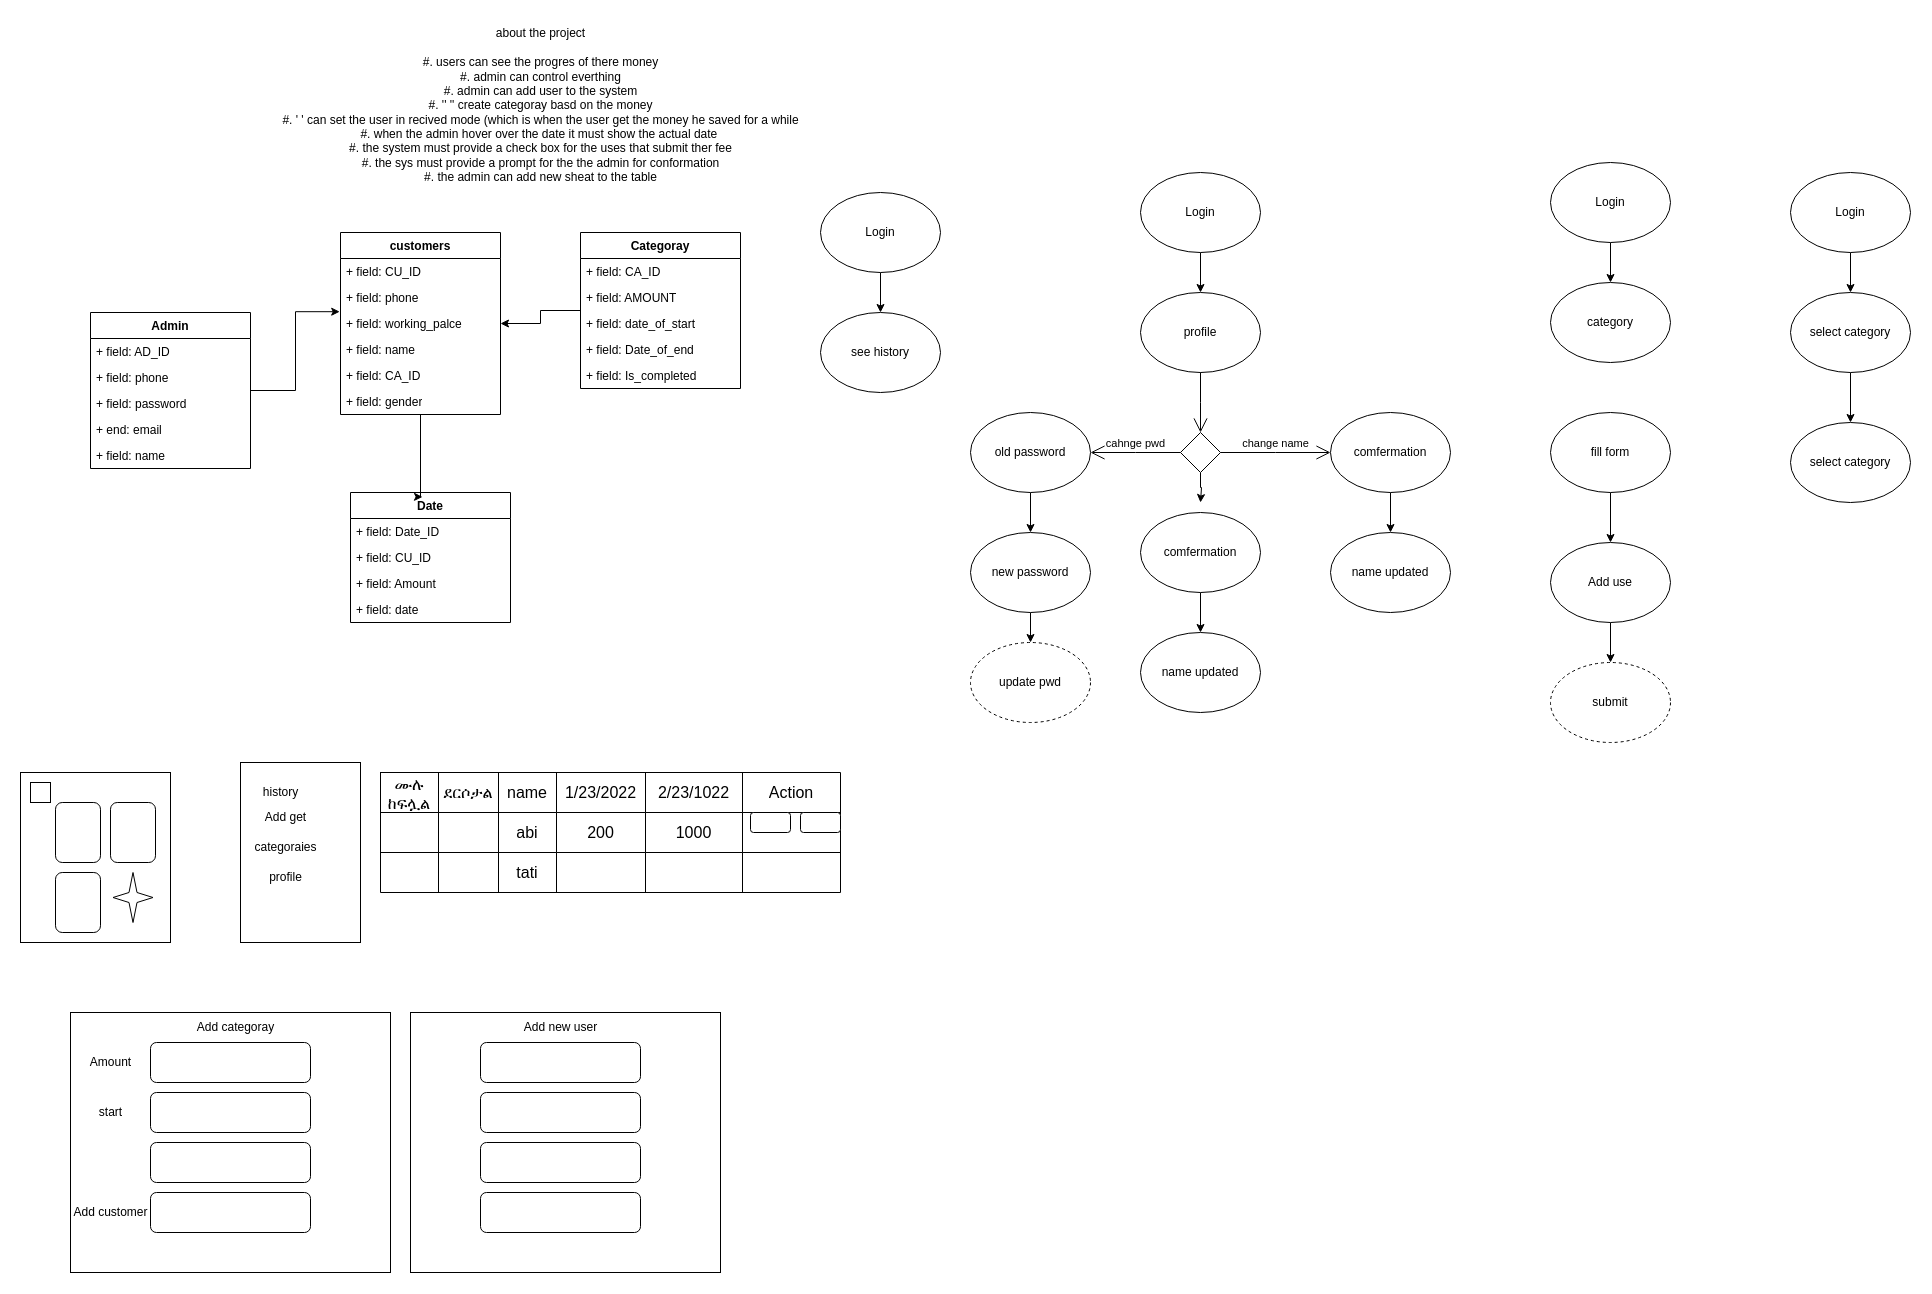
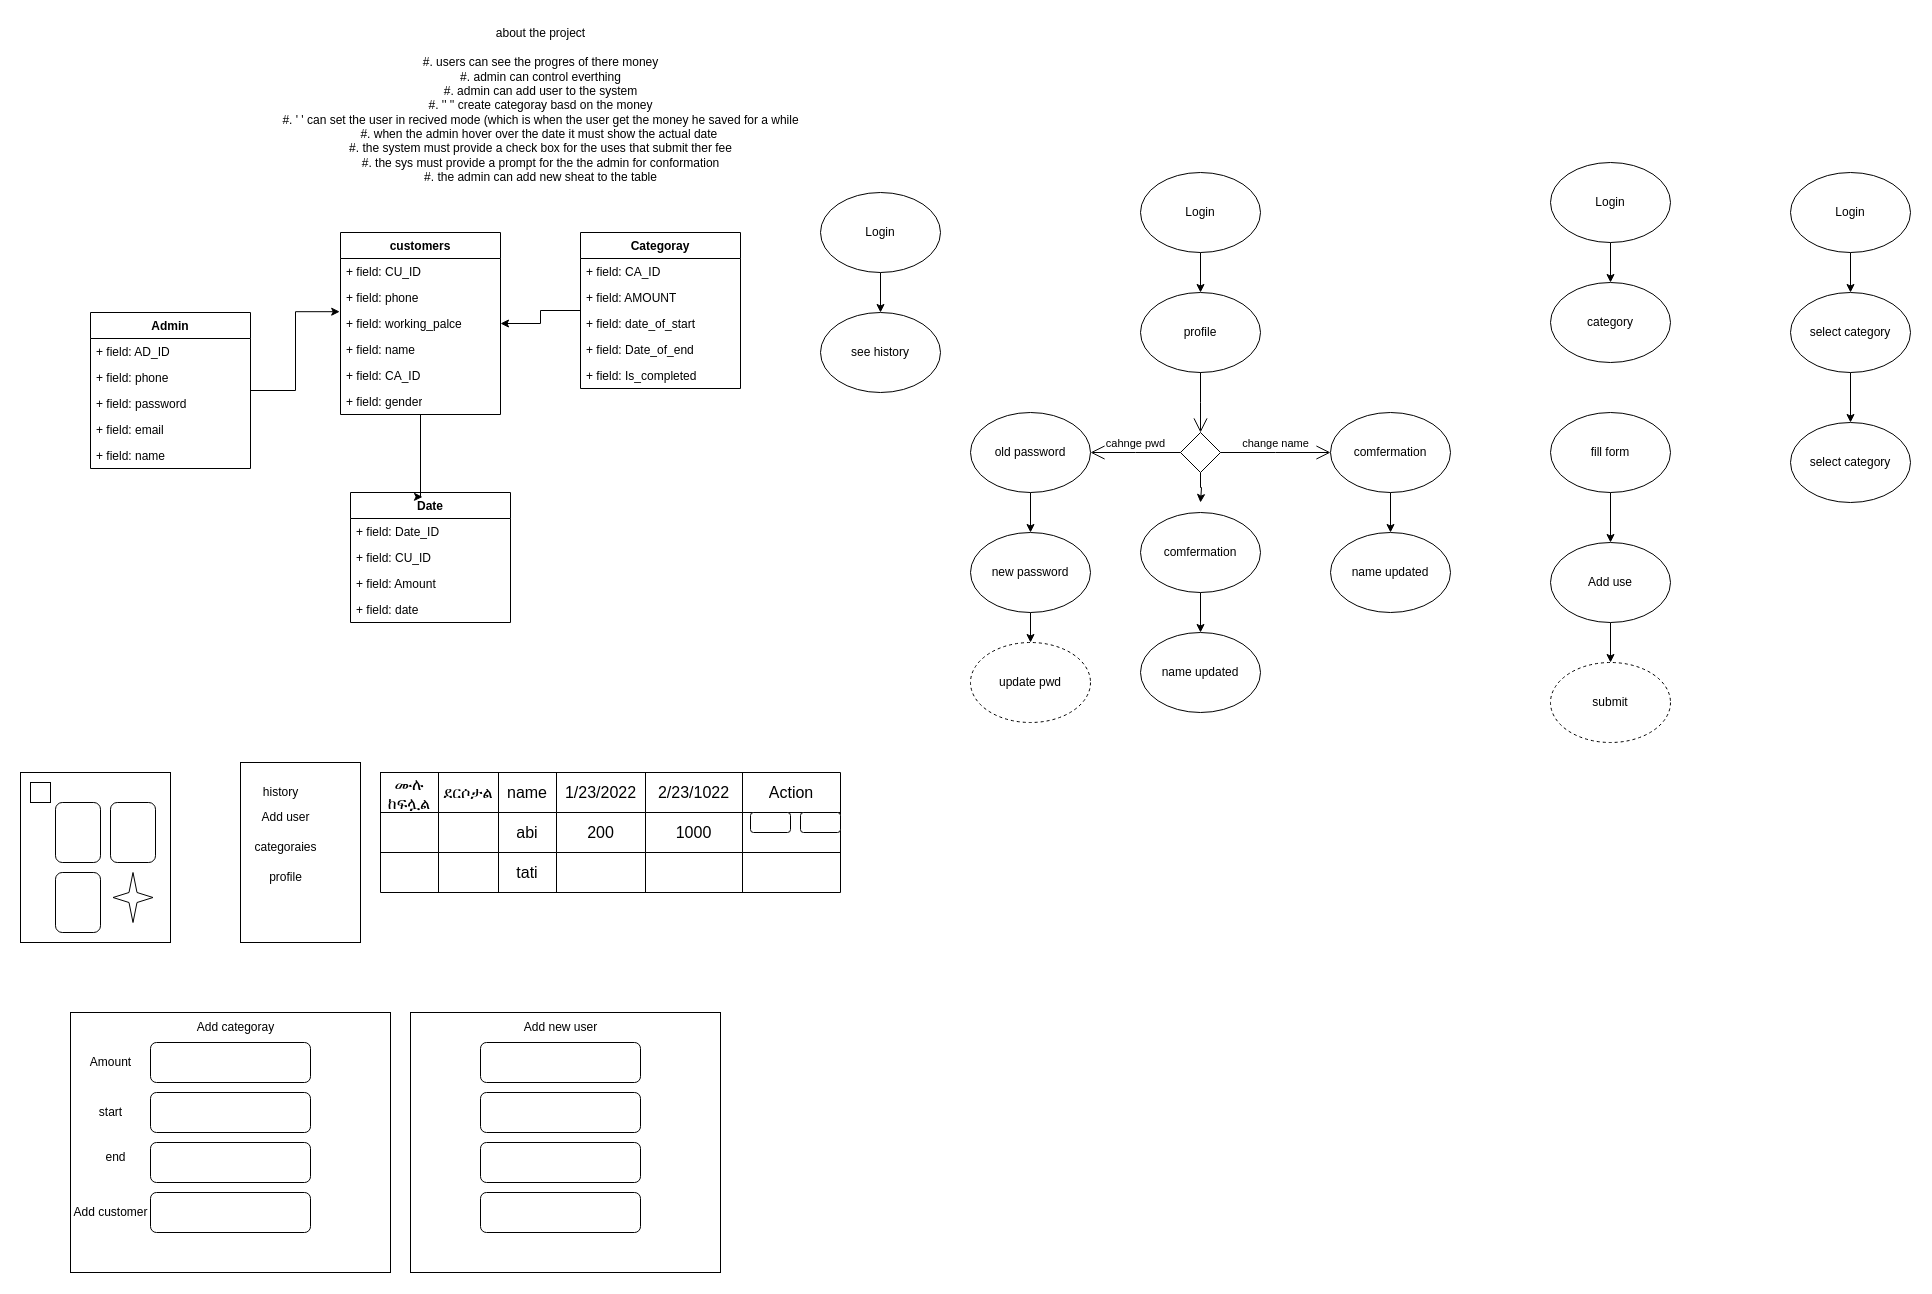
node "+ end: email": label "+ end: email" -> "+ field: email"
node "Add get": label "Add get" -> "Add user"
node "end": added
